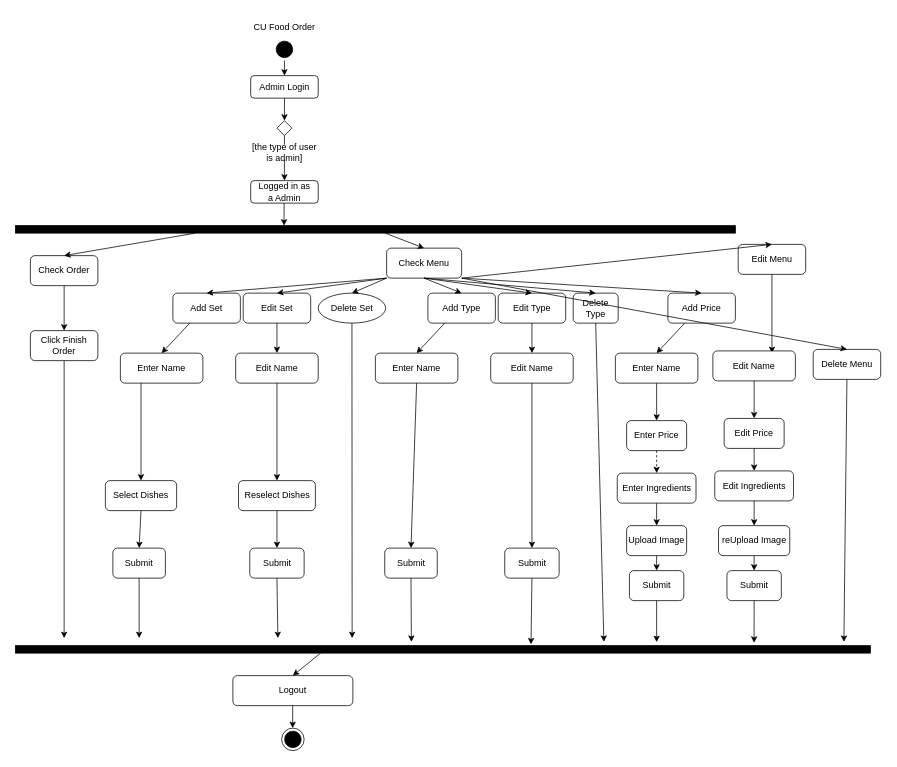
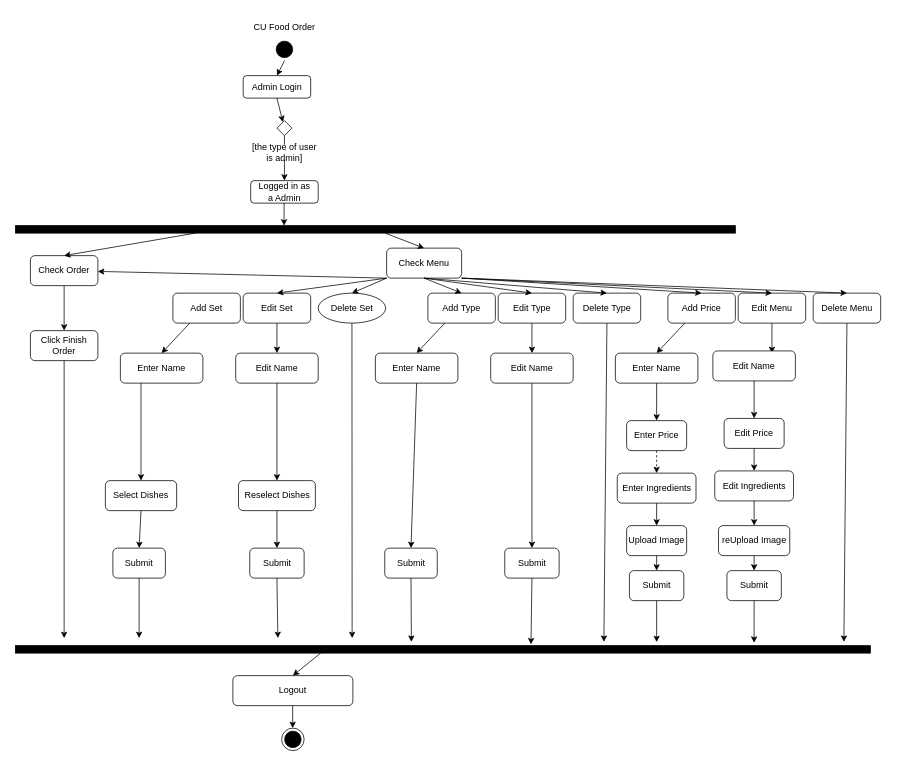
node "Admin Login": moved (284, 87) -> (277, 87)
node "Edit Menu": moved (772, 259) -> (772, 308)
edge "Check Menu" -> "Add Set": now "Check Menu" -> "Check Order"
node "Delete Type": size 45x30 -> 68x30
node "Delete Menu": moved (847, 364) -> (847, 308)
